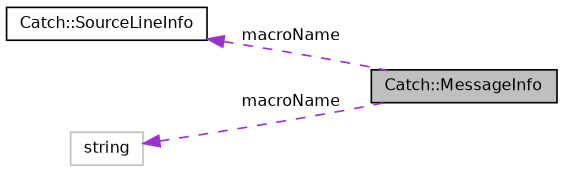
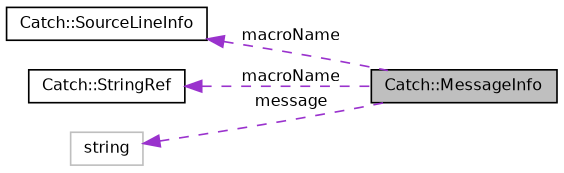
node "Catch::StringRef": added
edge "Catch::MessageInfo" -> "string": label " macroName" -> " message"
